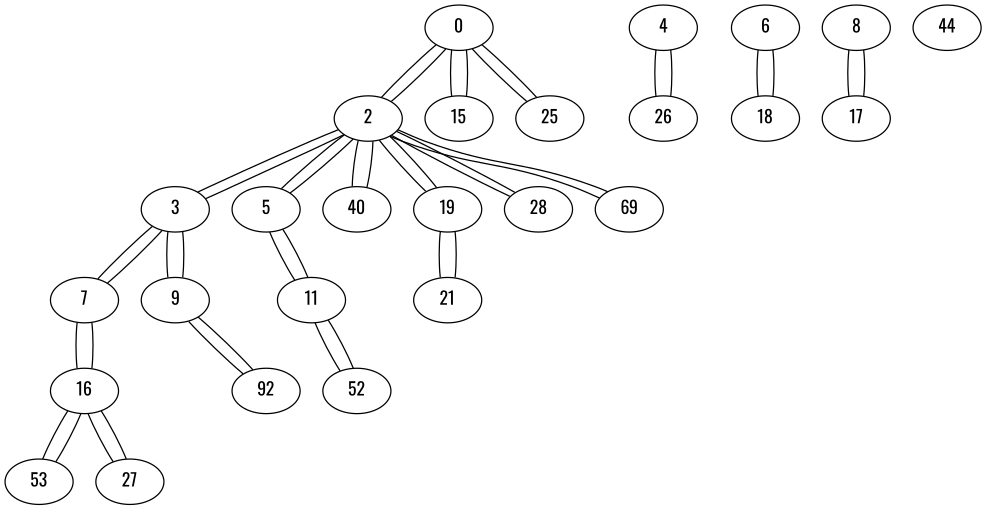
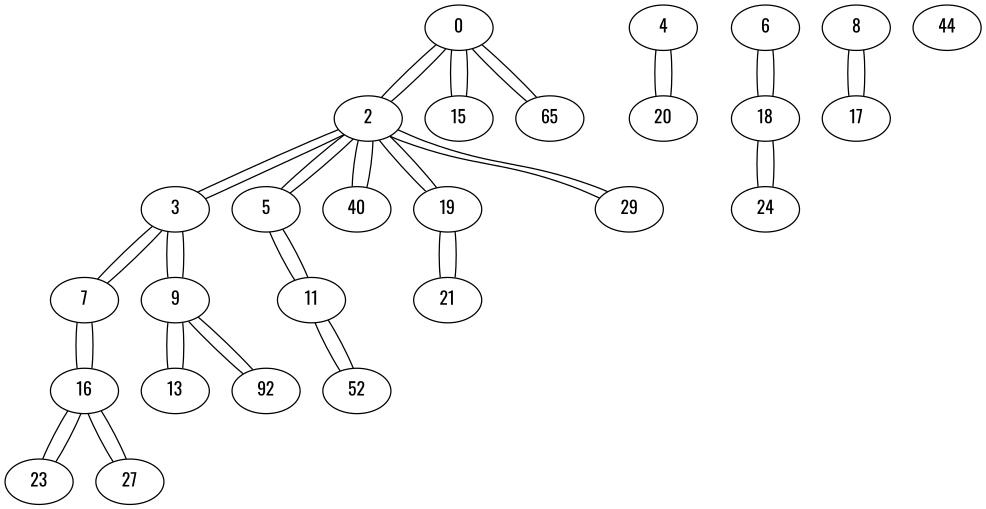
node "25": label "25" -> "65"
node "26": label "26" -> "20"
node "28": removed
node "69": label "69" -> "29"
node "24": added
node "13": added
node "53": label "53" -> "23"
